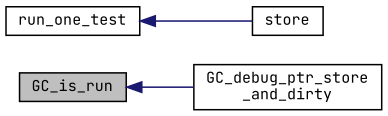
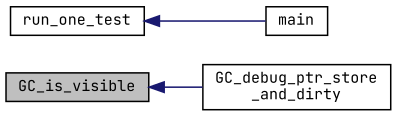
node "store": label "store" -> "main"
node "GC_is_run": label "GC_is_run" -> "GC_is_visible"
